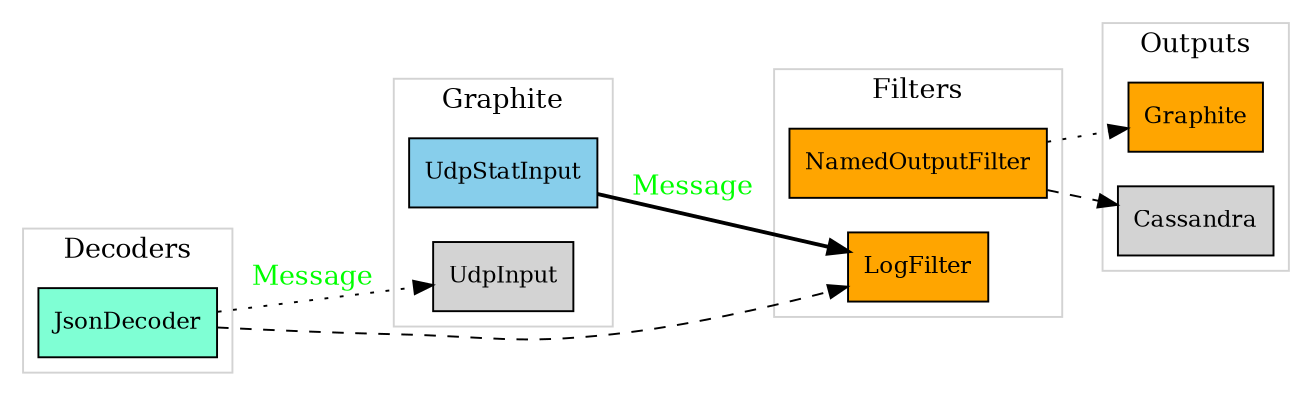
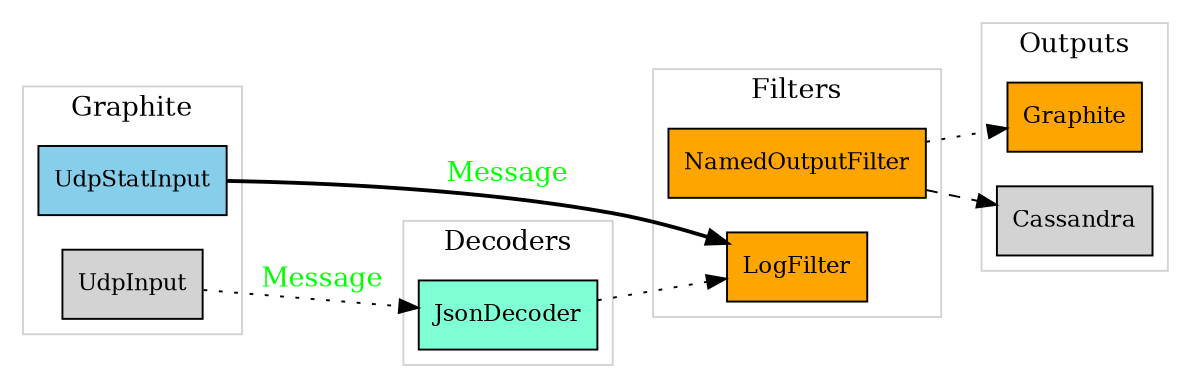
edge "JsonDecoder" -> "UdpInput": reversed
edge "JsonDecoder" -> "LogFilter": style dashed -> dotted
